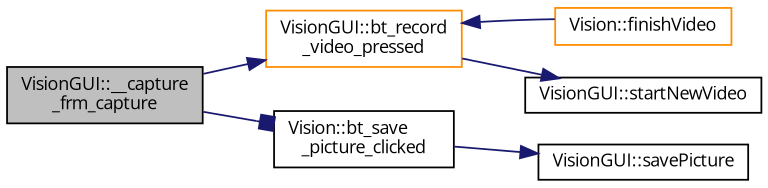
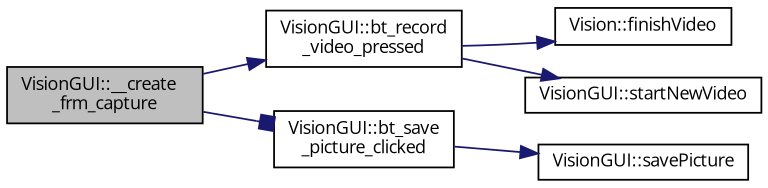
edge "Vision::finishVideo" -> "VisionGUI::bt_record _video_pressed": reversed
node "Vision::finishVideo": color darkorange -> black
node "VisionGUI::bt_record _video_pressed": color darkorange -> black
node "VisionGUI::__capture _frm_capture": label "VisionGUI::__capture _frm_capture" -> "VisionGUI::__create _frm_capture"
node "Vision::bt_save _picture_clicked": label "Vision::bt_save _picture_clicked" -> "VisionGUI::bt_save _picture_clicked"
